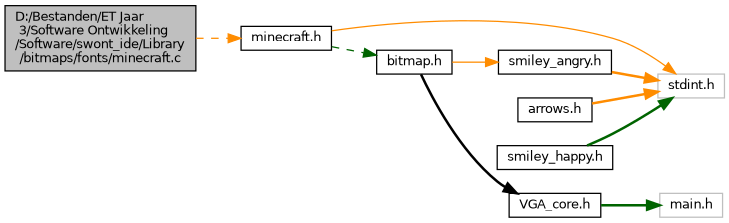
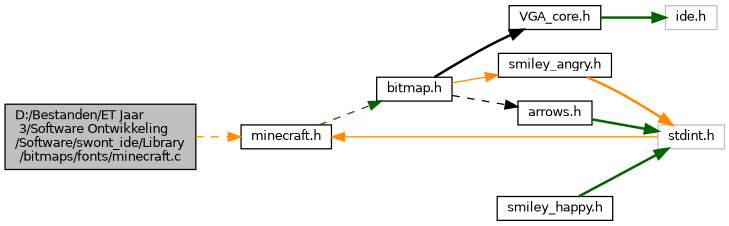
edge "minecraft.h" -> "stdint.h": reversed
edge "arrows.h" -> "stdint.h": color darkorange -> darkgreen
edge "bitmap.h" -> "arrows.h": added
node "main.h": label "main.h" -> "ide.h"
